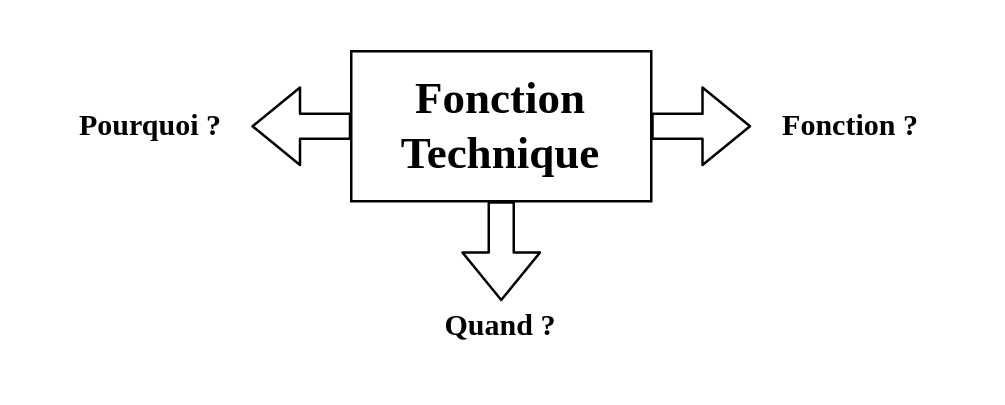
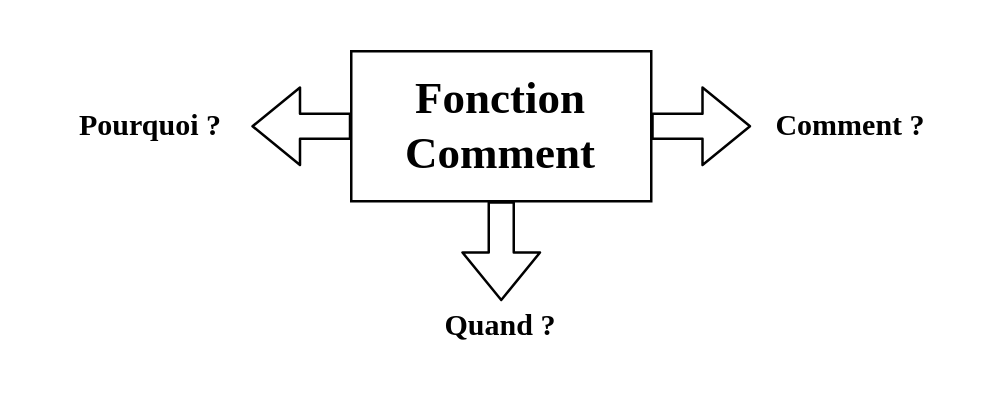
node "Fonction Technique": label "Fonction Technique" -> "Fonction Comment"
node "Fonction ?": label "Fonction ?" -> "Comment ?"
